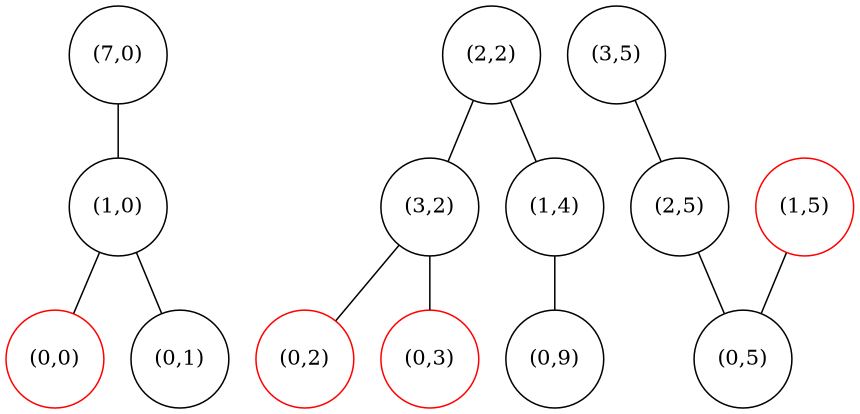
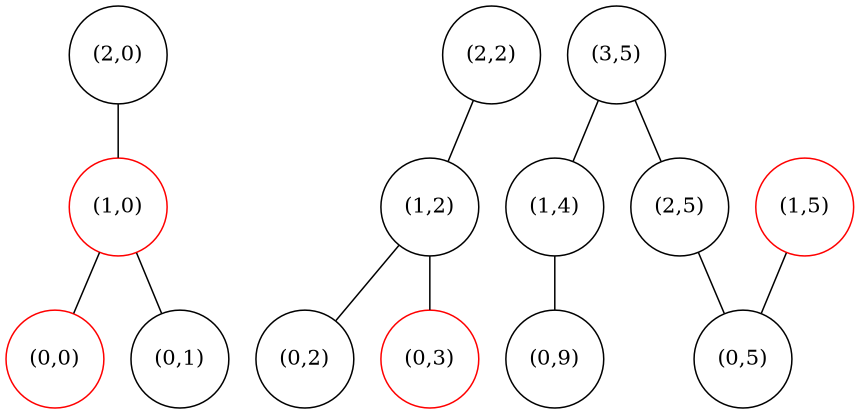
node "(7,0)": label "(7,0)" -> "(2,0)"
edge "(2,2)" -- "(1,4)": now "(3,5)" -- "(1,4)"
node "(1,0)": color black -> red
node "(3,2)": label "(3,2)" -> "(1,2)"
node "(0,2)": color red -> black
